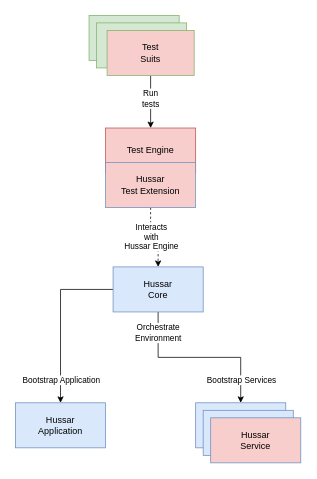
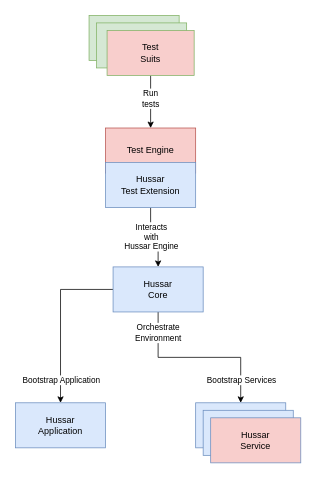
node "Hussar Test Extension": fillcolor #f8cecc -> #dae8fc
edge "Hussar Test Extension" -> "Hussar Core": style dashed -> solid
